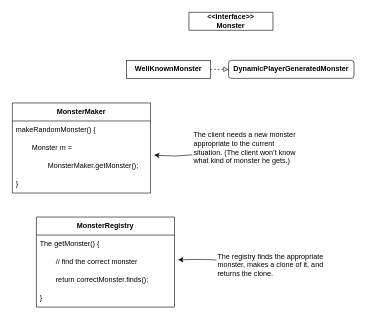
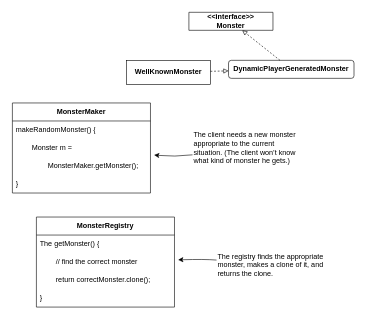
edge "DynamicPlayerGeneratedMonster" -> "<<interface>> Monster": added
node "WellKnownMonster": size 84x18 -> 84x24
node "return correctMonster.finds();": label "return correctMonster.finds();" -> "return correctMonster.clone();"
